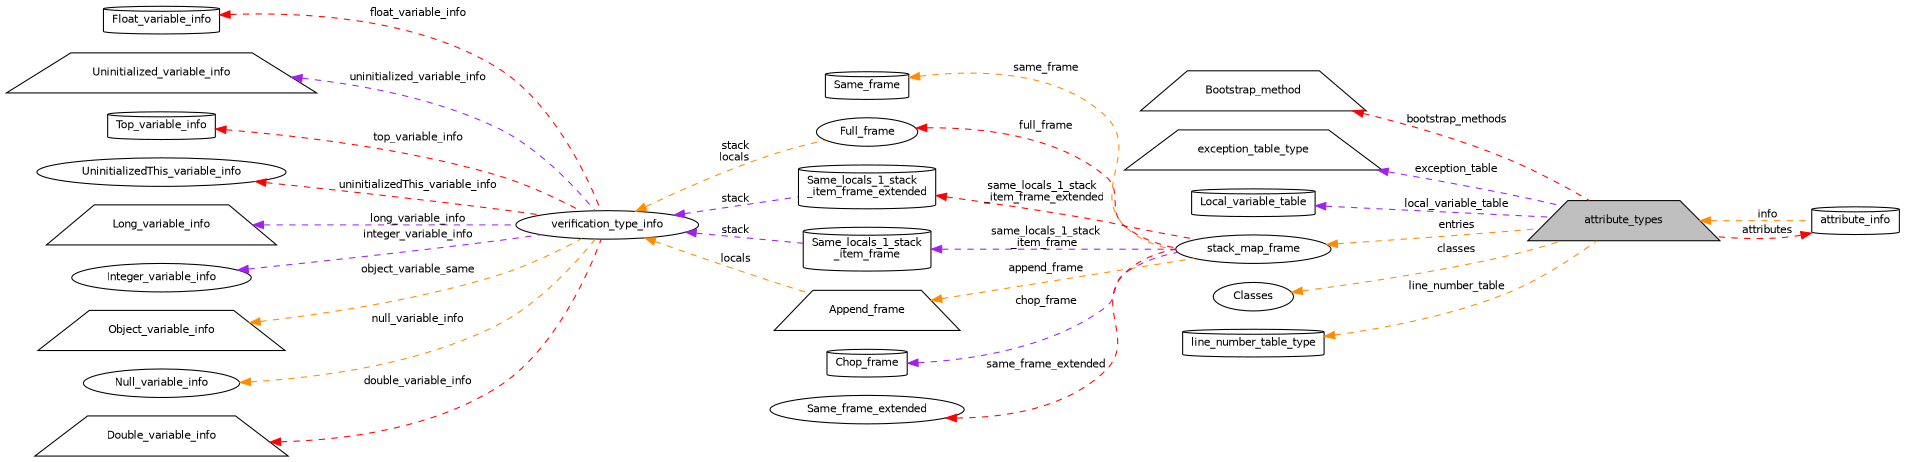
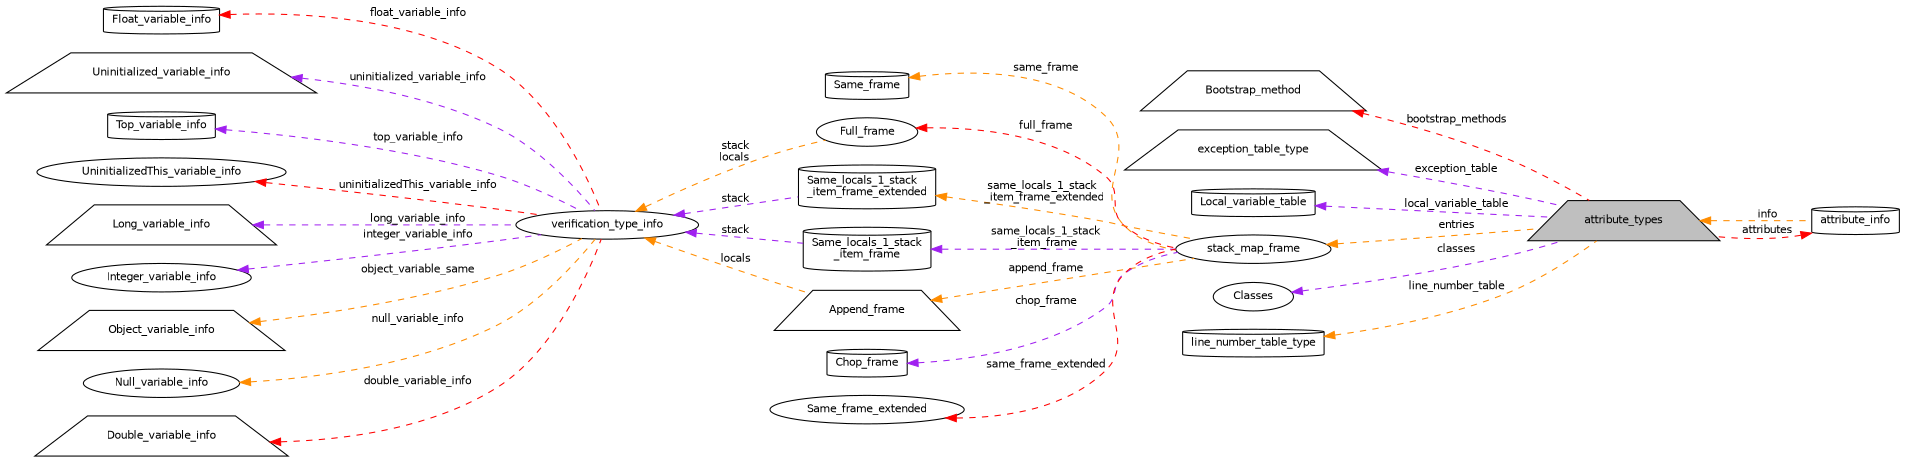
edge "verification_type_info" -> "Top_variable_info": color red -> purple
edge "stack_map_frame" -> "Same_locals_1_stack _item_frame_extended": color red -> darkorange
edge "attribute_types" -> "Classes": color darkorange -> purple
